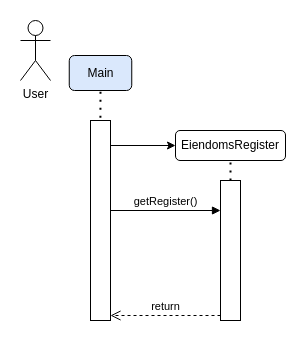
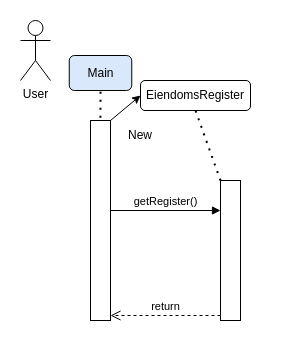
node "New": added
node "EiendomsRegister": moved (231, 146) -> (196, 96)
